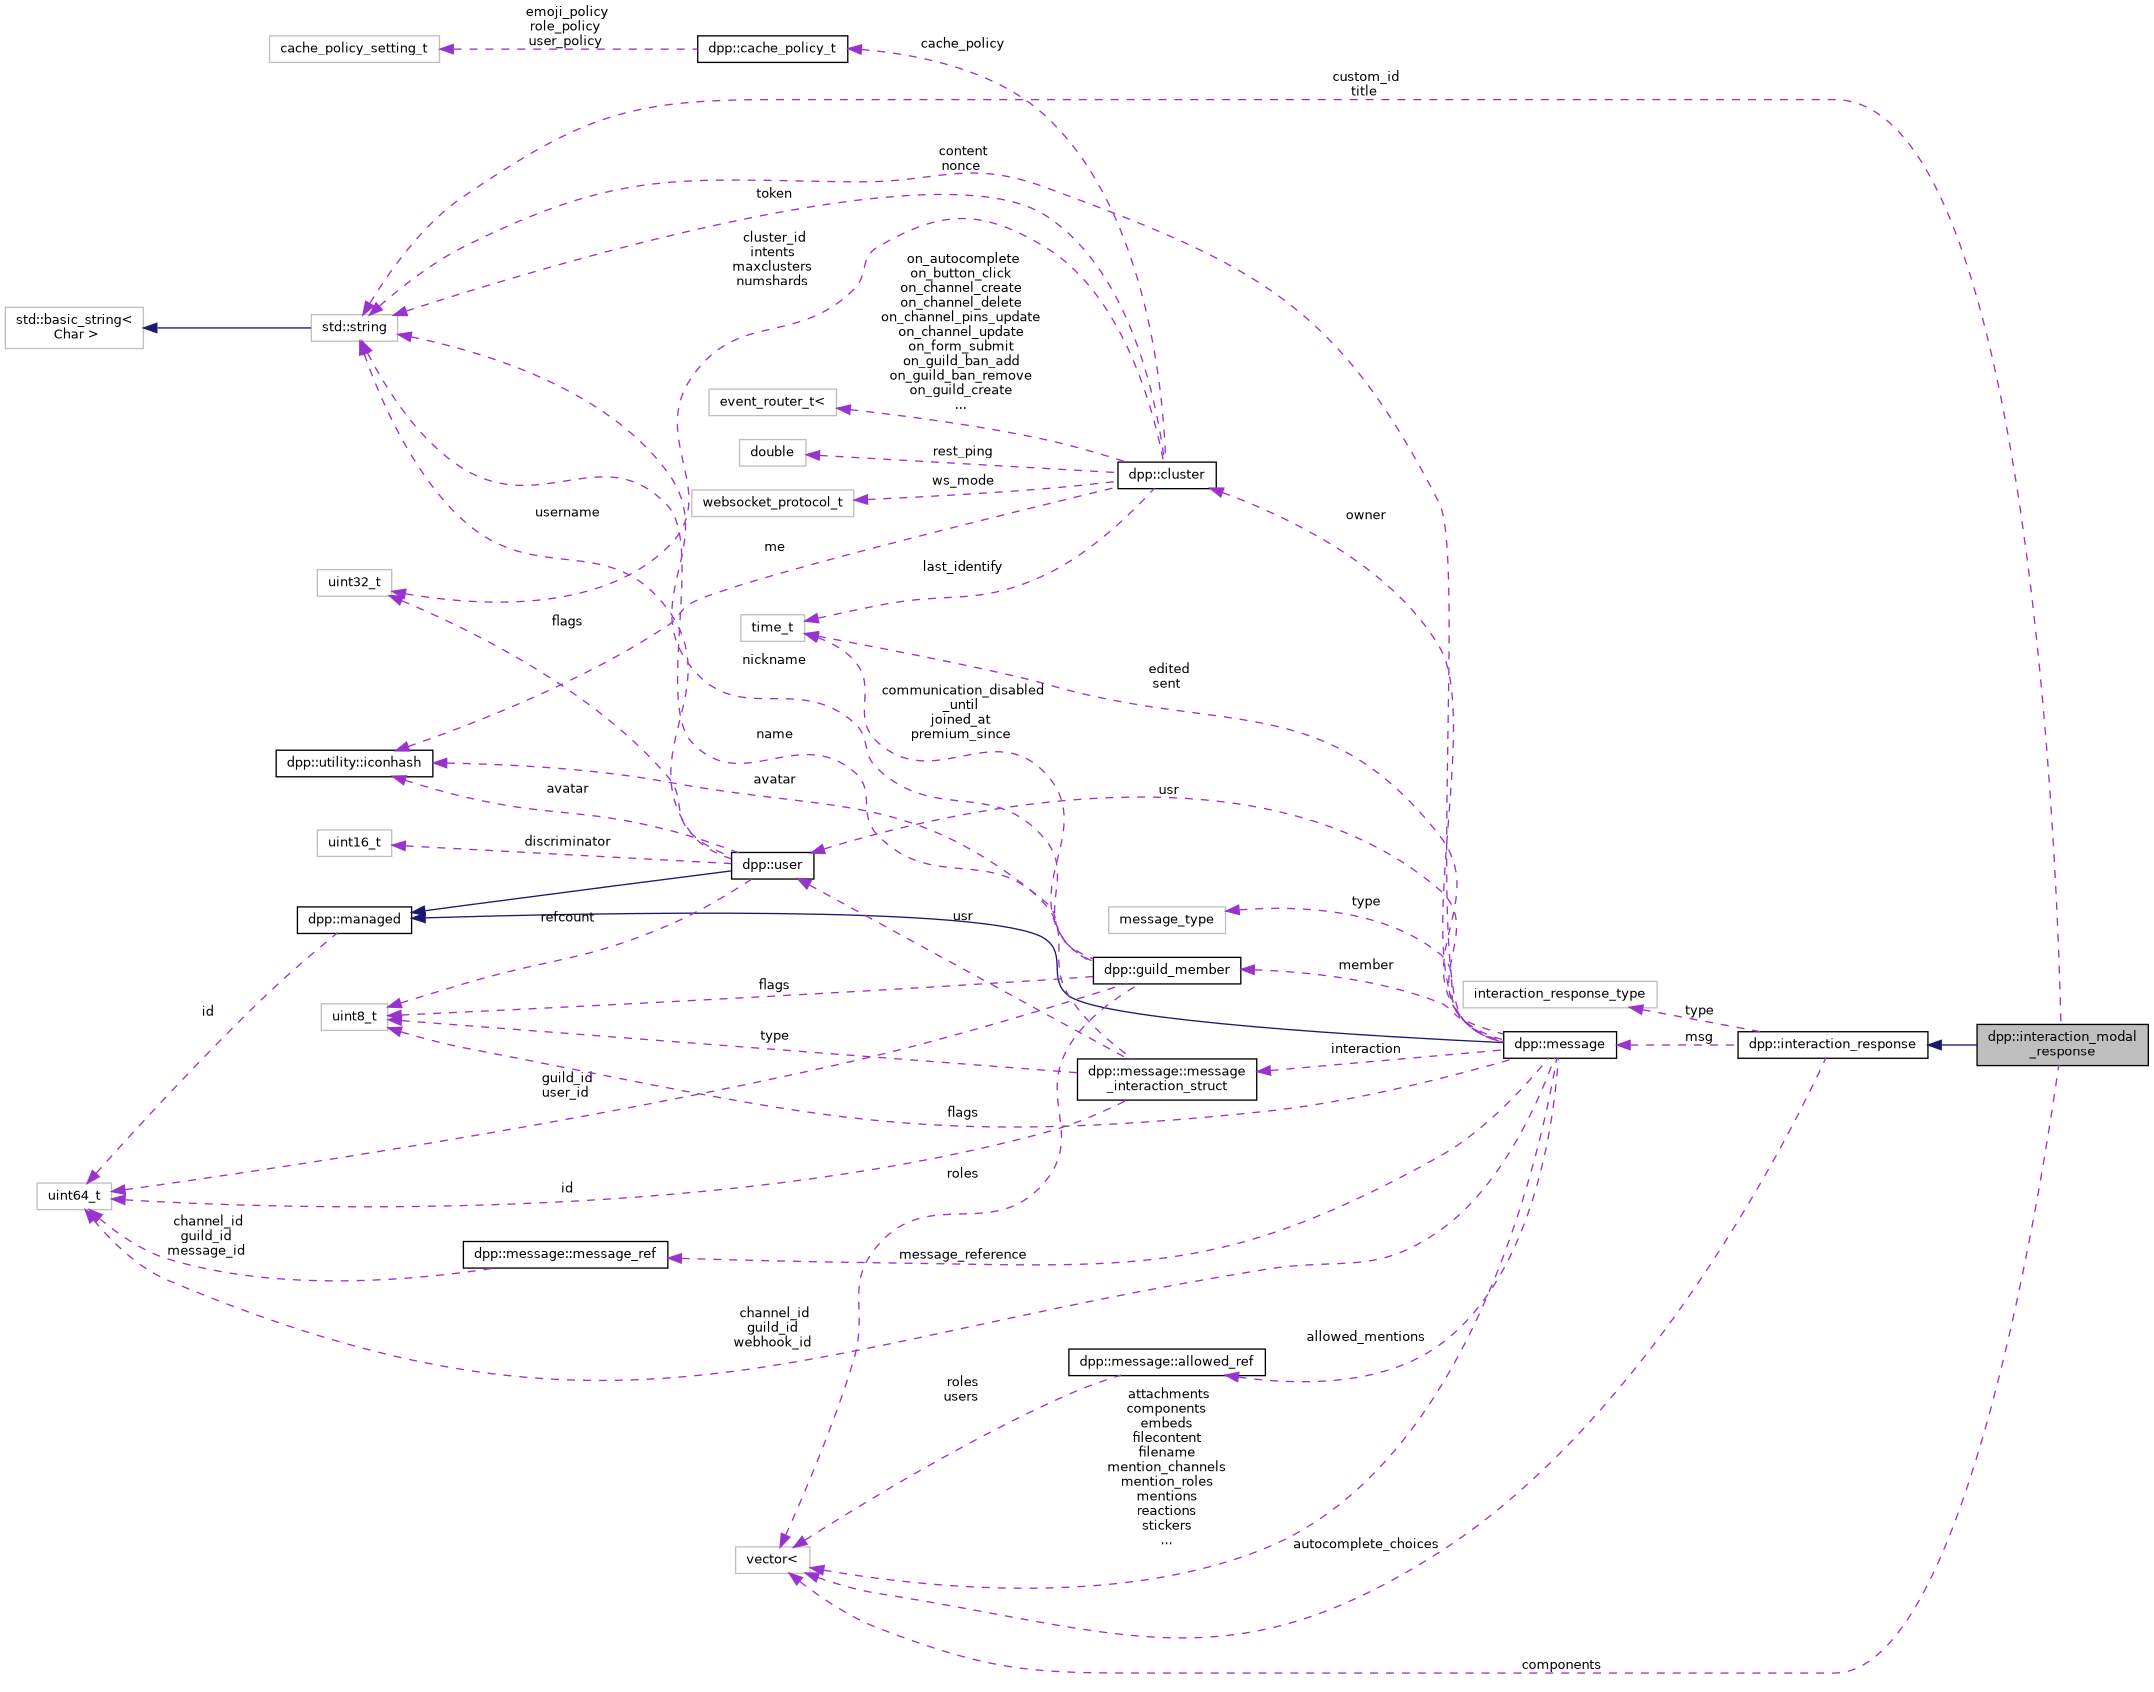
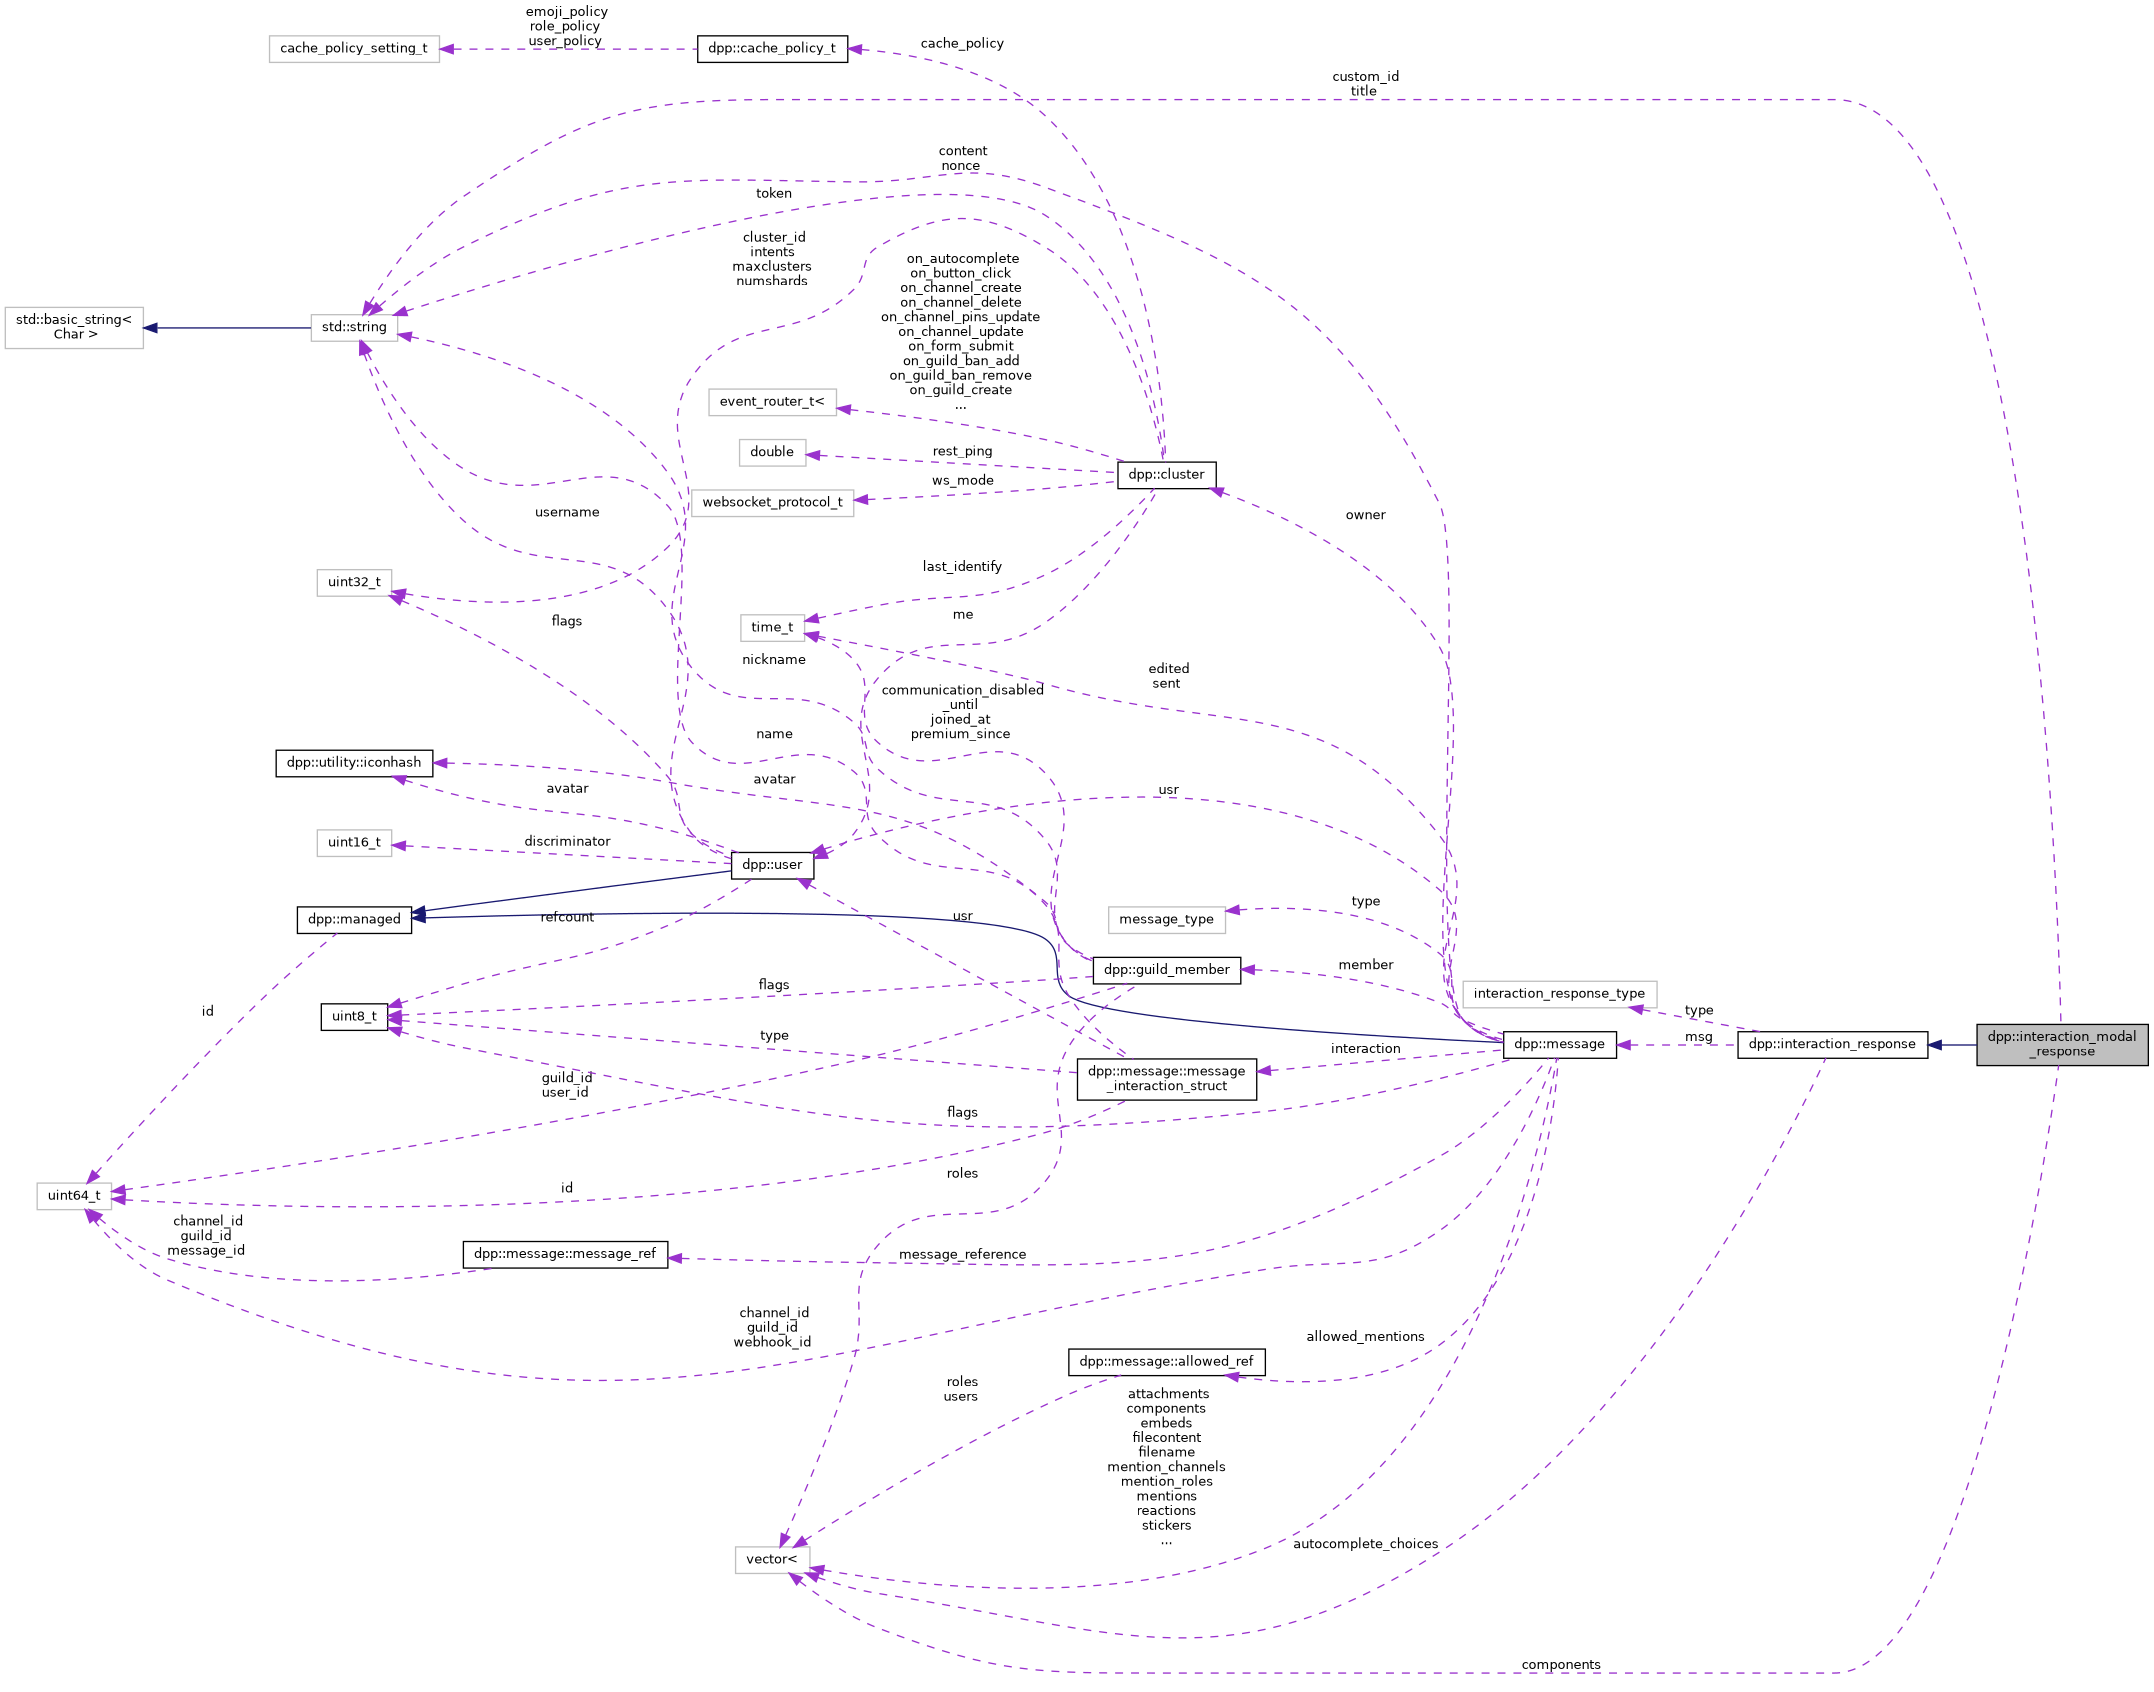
edge "dpp::cluster" -> "dpp::utility::iconhash": now "dpp::cluster" -> "dpp::user"
node "uint8_t": color grey75 -> black
